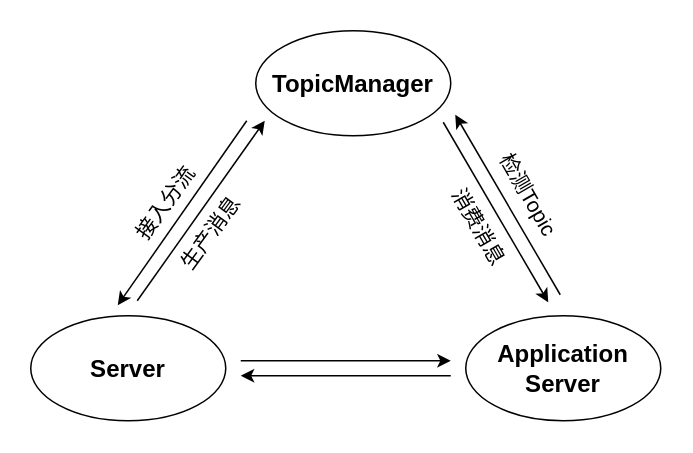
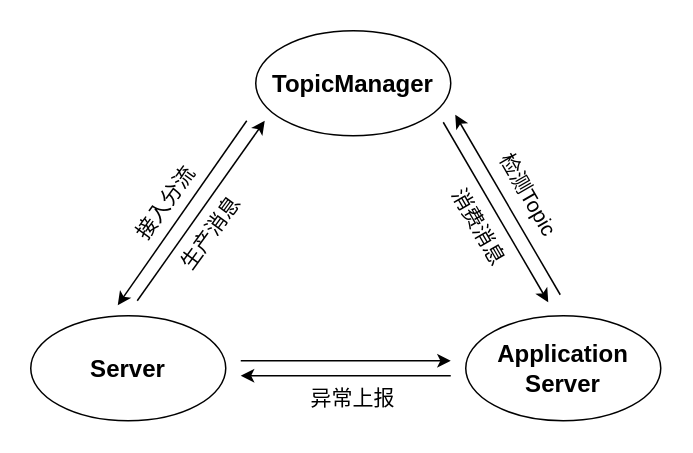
node "异常上报": added
